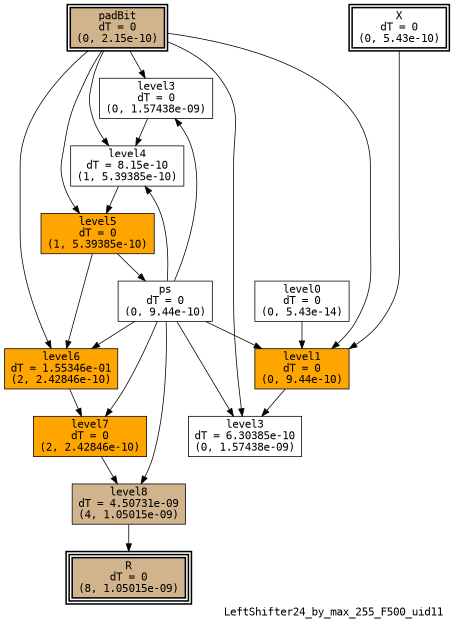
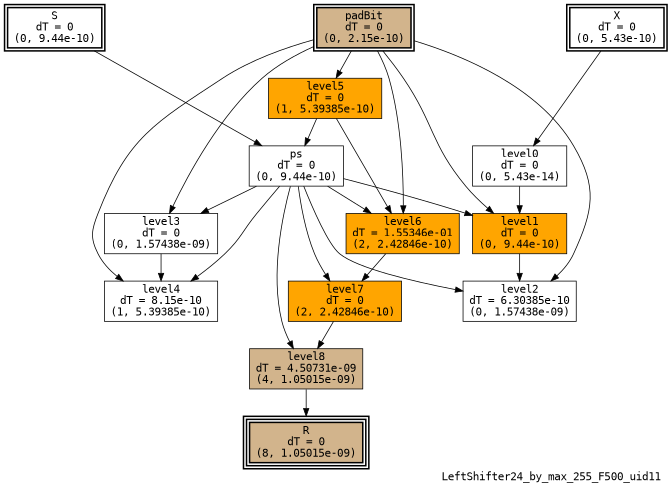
node "S dT = 0 (0, 9.44e-10)": added
edge "level4 dT = 8.15e-10 (1, 5.39385e-10)" -> "level5 dT = 0 (1, 5.39385e-10)": removed
edge "X dT = 0 (0, 5.43e-10)" -> "level1 dT = 0 (0, 9.44e-10)": now "X dT = 0 (0, 5.43e-10)" -> "level0 dT = 0 (0, 5.43e-14)"
node "level3 dT = 6.30385e-10 (0, 1.57438e-09)": label "level3 dT = 6.30385e-10 (0, 1.57438e-09)" -> "level2 dT = 6.30385e-10 (0, 1.57438e-09)"
